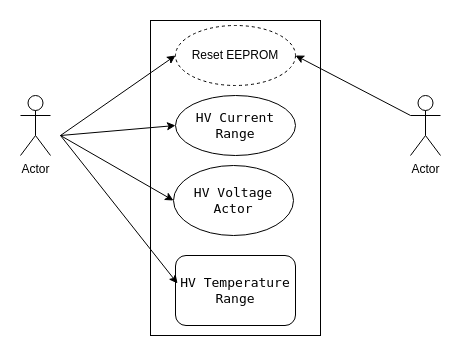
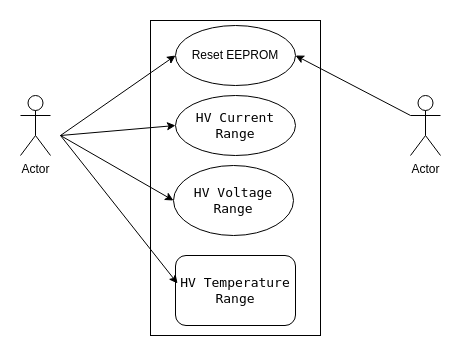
node "Reset EEPROM": style dashed -> solid
node "HV Voltage Actor": label "HV Voltage Actor" -> "HV Voltage Range"
